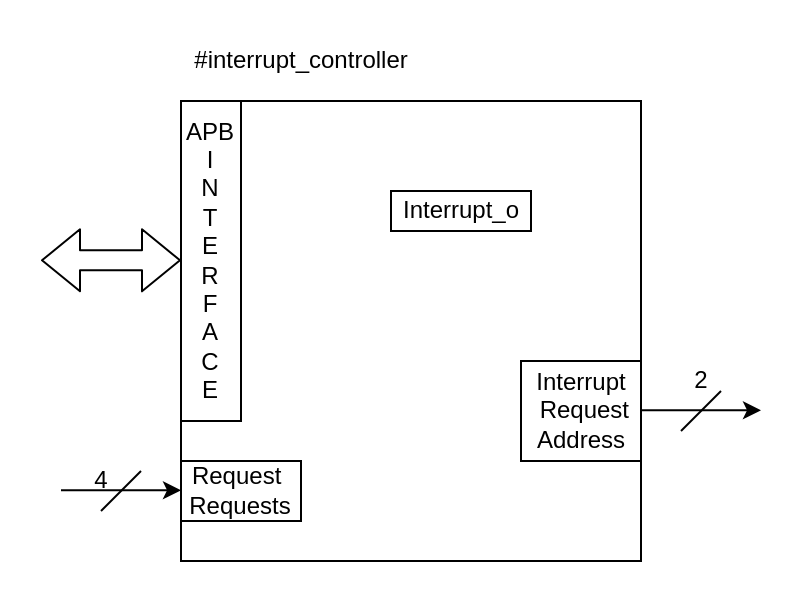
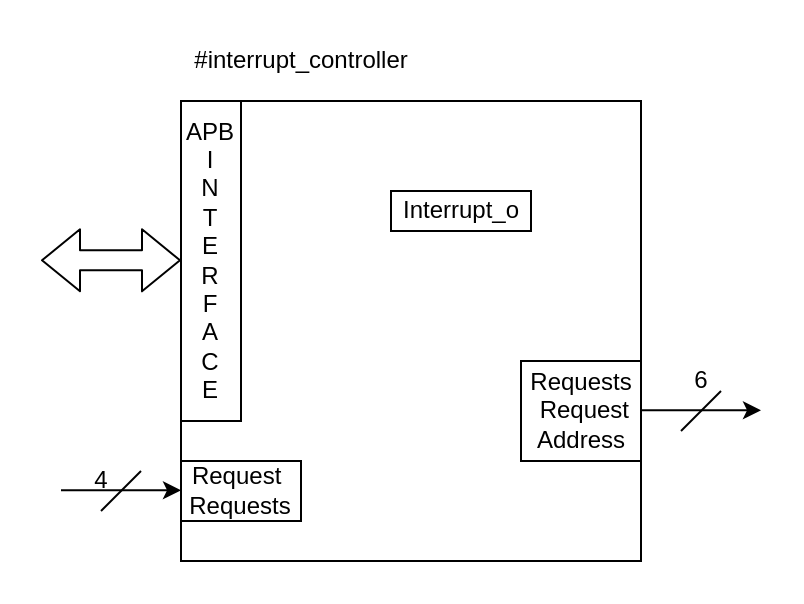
node "2": label "2" -> "6"
node "Interrupt Request Address": label "Interrupt Request Address" -> "Requests Request Address"
